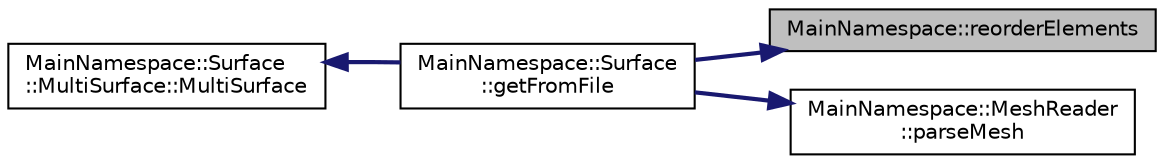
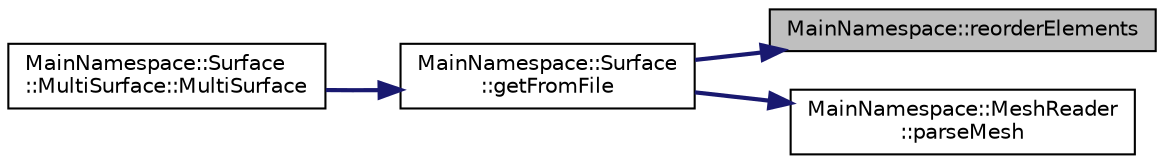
edge "MainNamespace::Surface ::getFromFile" -> "MainNamespace::Surface ::MultiSurface::MultiSurface": reversed
